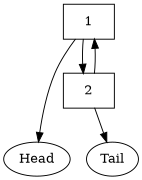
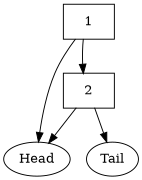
edge "2" -> "1": now "2" -> "Head"
